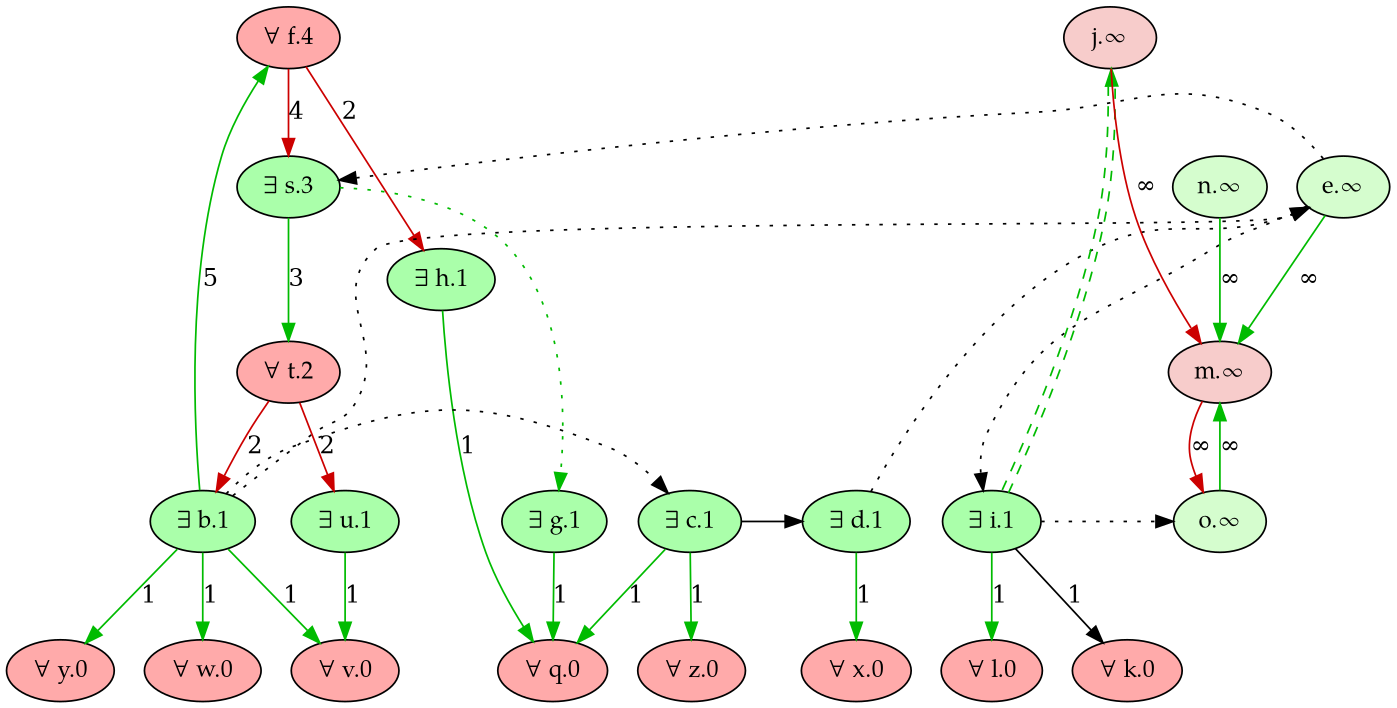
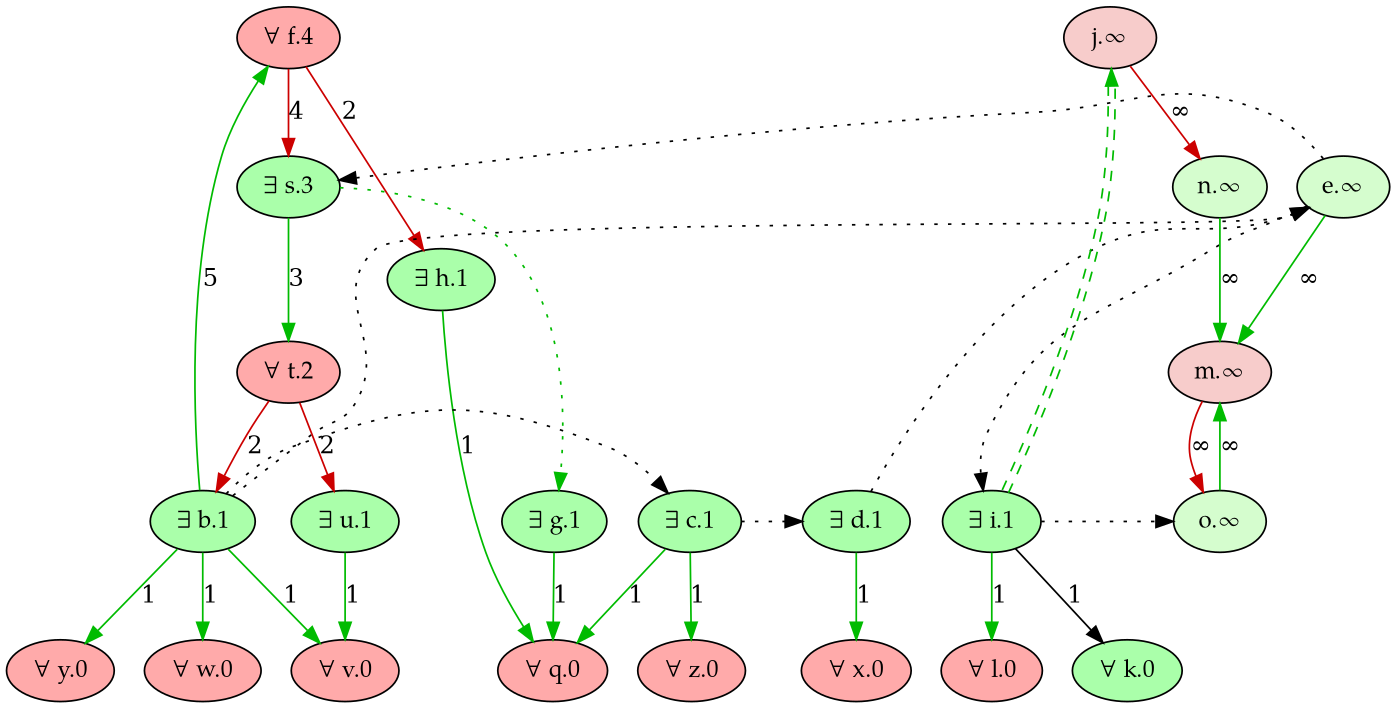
edge "j.∞" -> "m.∞": now "j.∞" -> "n.∞"
edge "∃ c.1" -> "∃ d.1": style solid -> dotted
node "∀ k.0": fillcolor #ffaaaa -> #aaffaa
